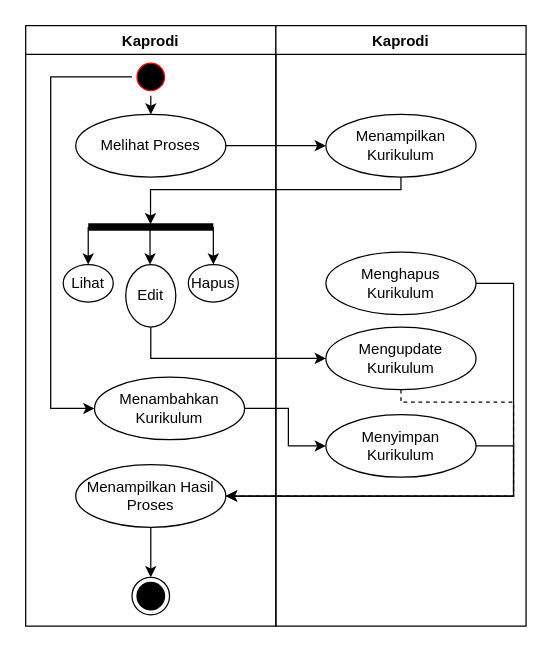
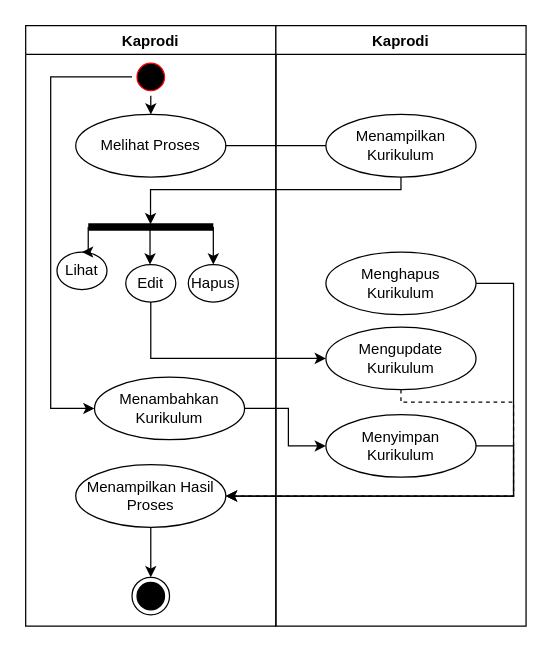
edge "Melihat Proses" -> "Menampilkan Kurikulum": arrowhead classic -> none
node "Lihat": moved (88, 283) -> (82, 271)
node "Edit": size 50x63 -> 50x38
